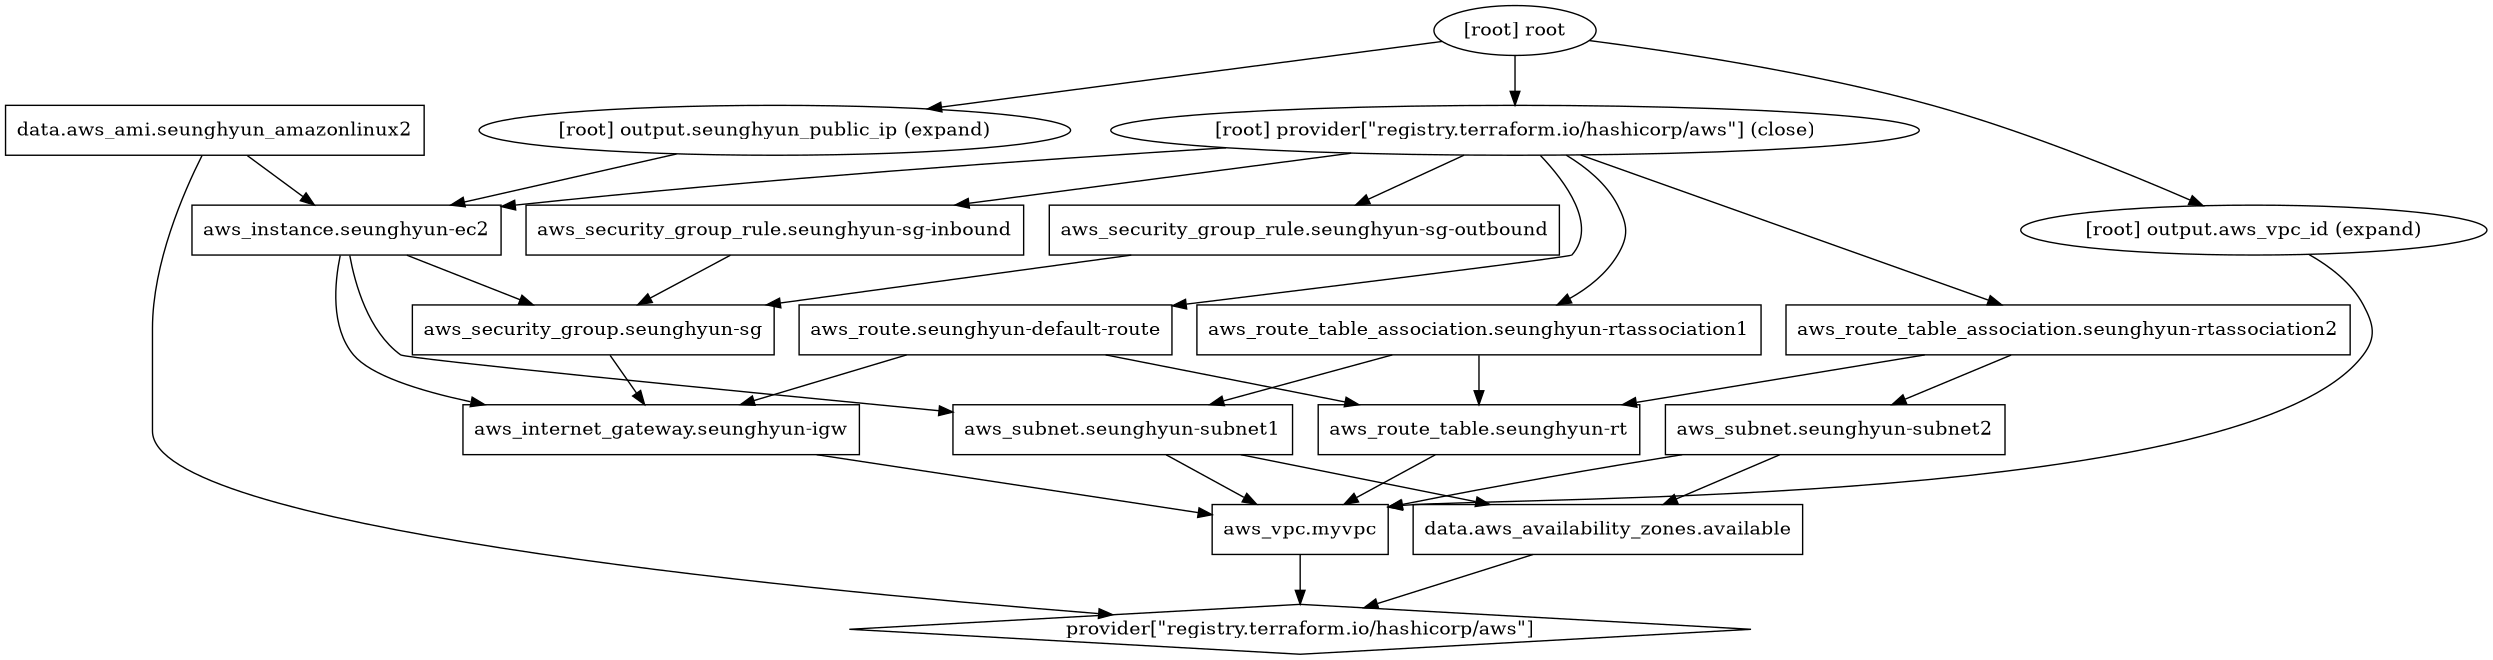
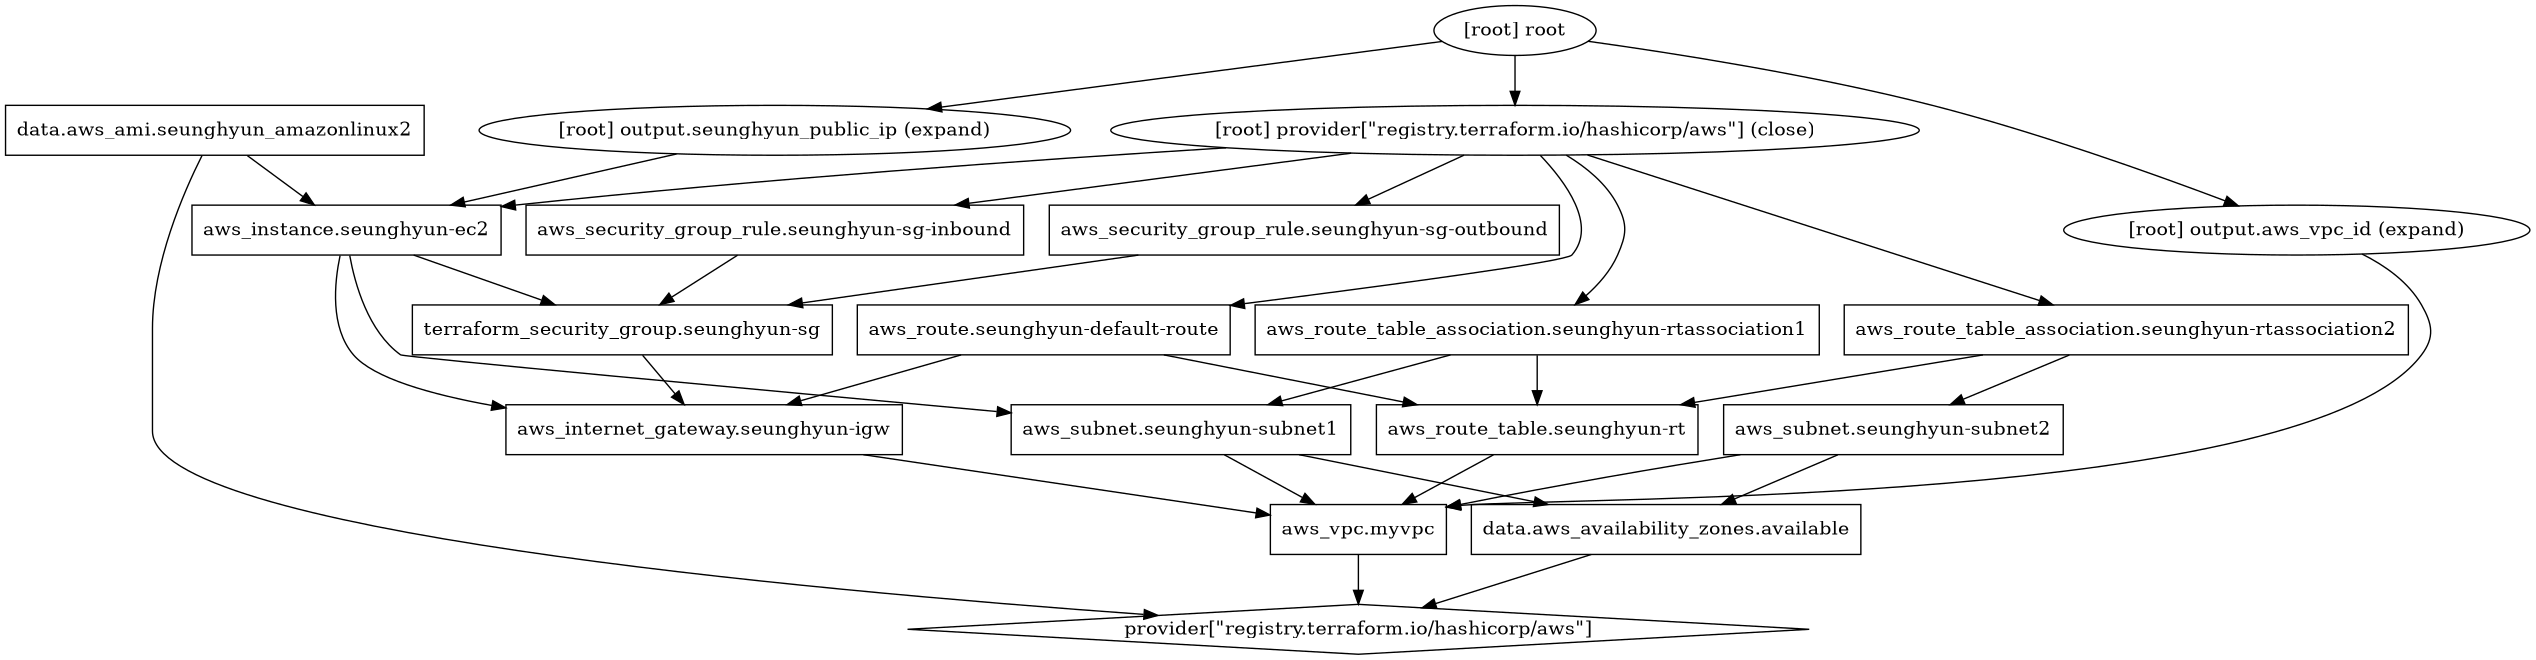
node "aws_security_group.seunghyun-sg": label "aws_security_group.seunghyun-sg" -> "terraform_security_group.seunghyun-sg"
